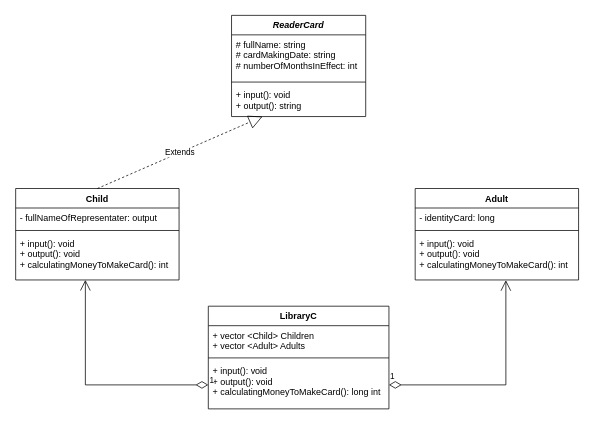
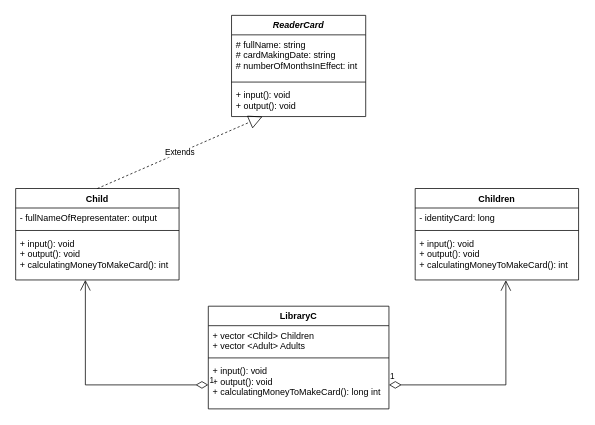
node "+ input(): void + output(): string": label "+ input(): void + output(): string" -> "+ input(): void + output(): void"
node "Adult": label "Adult" -> "Children"
